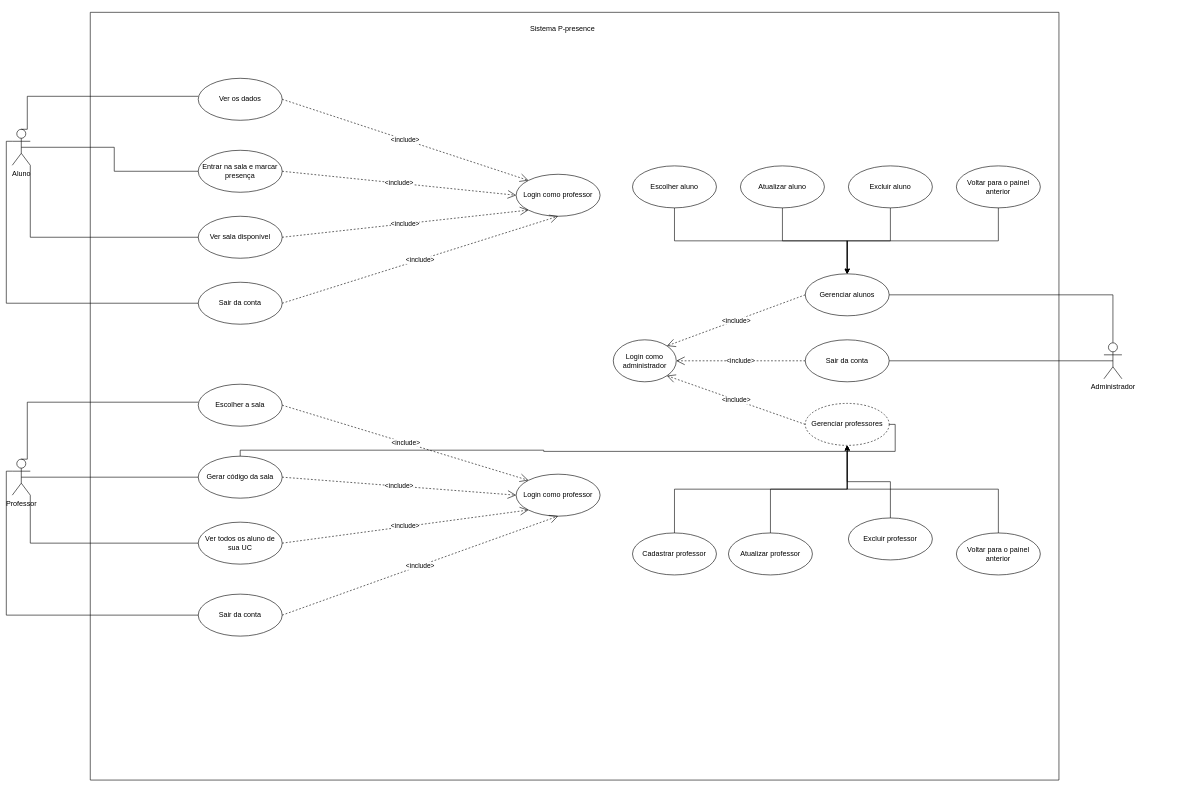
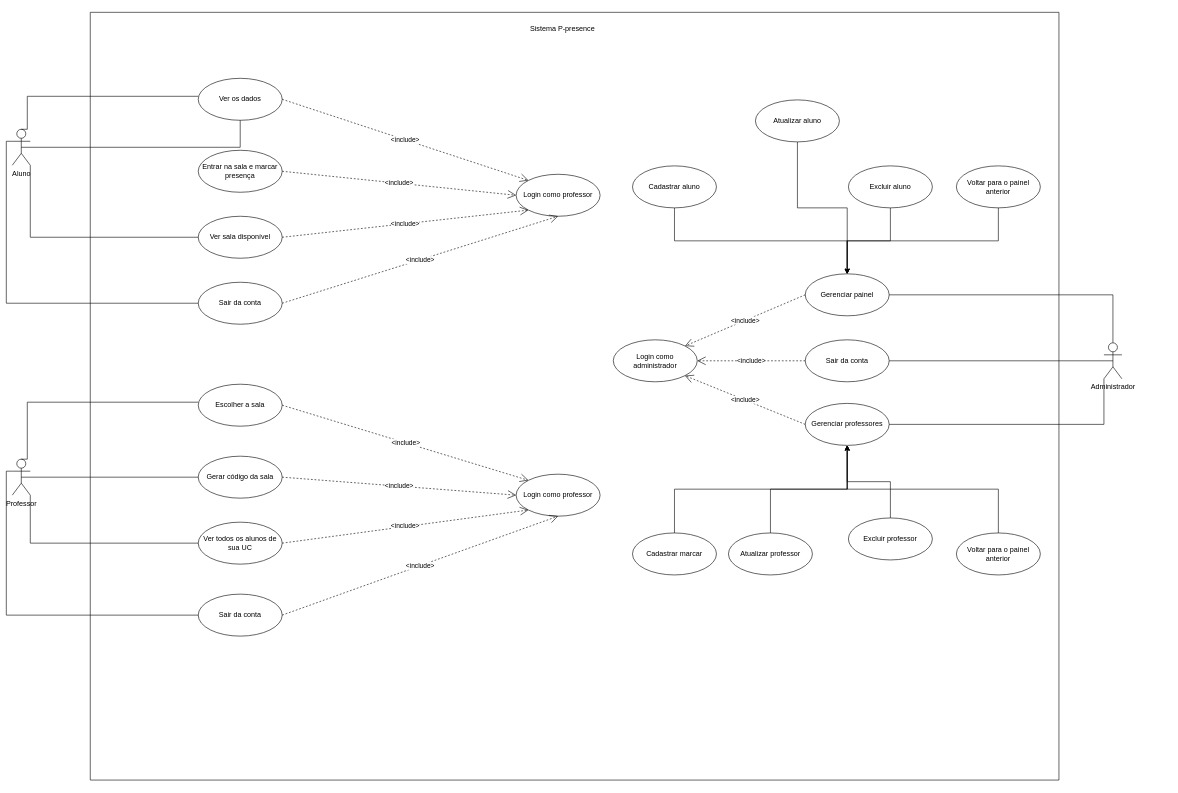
edge "Aluno" -- "Entrar na sala e marcar presença": now "Aluno" -- "Ver os dados"
node "Escolher aluno": label "Escolher aluno" -> "Cadastrar aluno"
node "Atualizar aluno": moved (783, 187) -> (798, 121)
node "Gerenciar alunos": label "Gerenciar alunos" -> "Gerenciar painel"
node "Login como administrador": size 63x42 -> 84x42
node "Gerenciar professores": style dashed -> solid
edge "Gerenciar professores" -- "Gerar código da sala": now "Gerenciar professores" -- "Administrador"
node "Ver todos os aluno de sua UC": label "Ver todos os aluno de sua UC" -> "Ver todos os alunos de sua UC"
node "Cadastrar professor": label "Cadastrar professor" -> "Cadastrar marcar"
